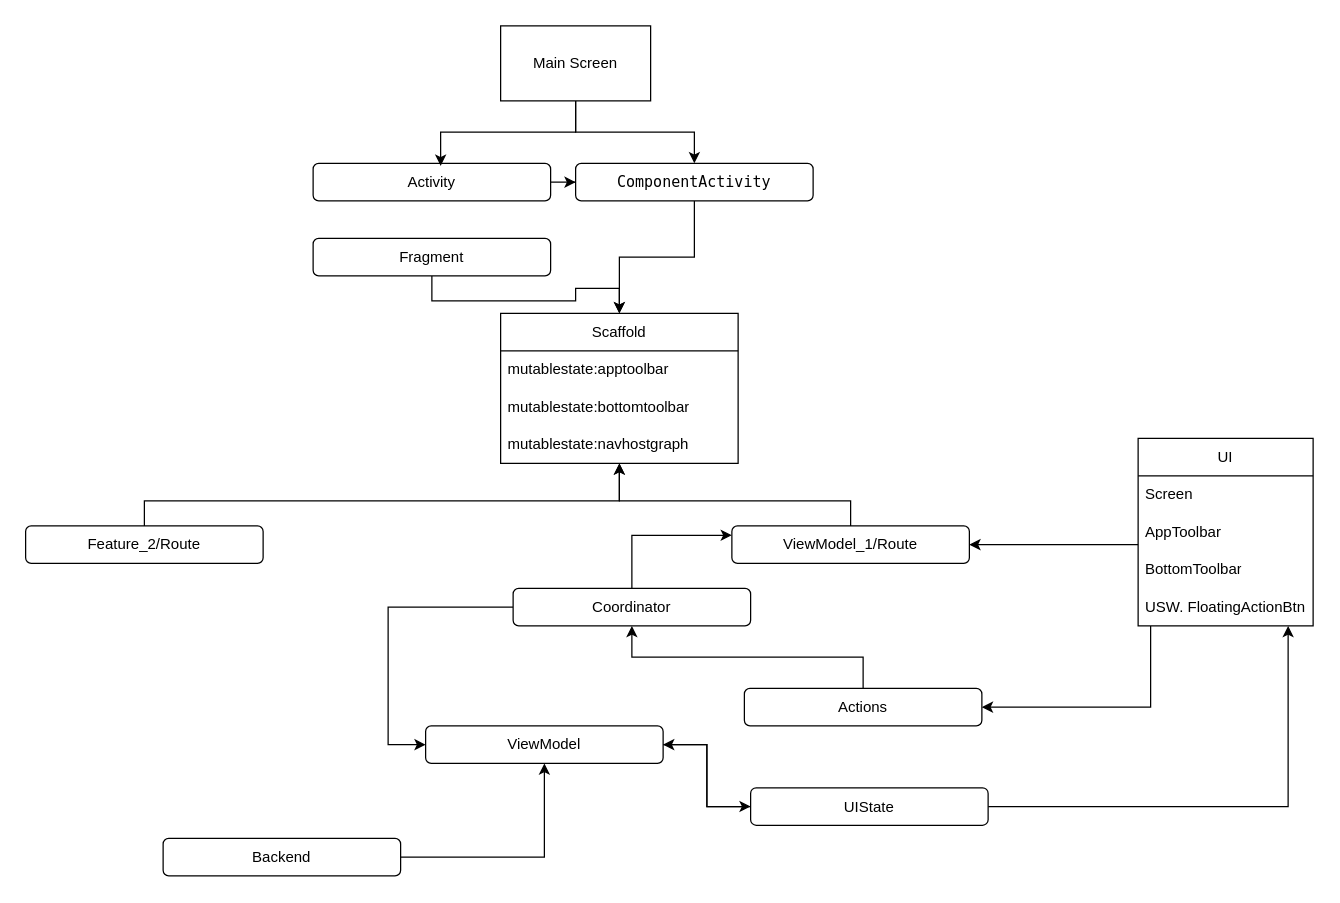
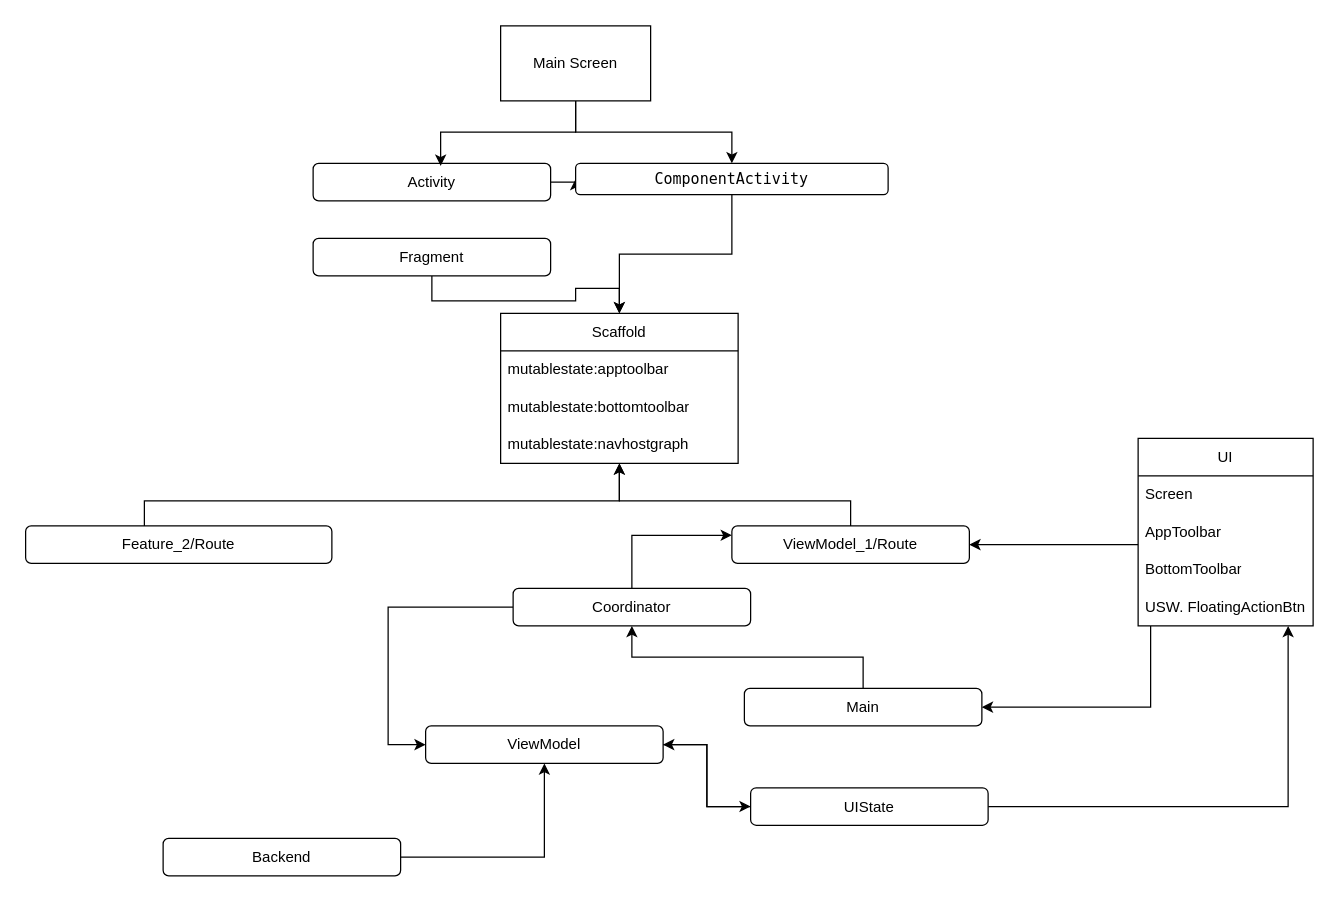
node "ComponentActivity": size 238x38 -> 313x31
node "Feature_2/Route": size 238x38 -> 306x38
node "Actions": label "Actions" -> "Main"
